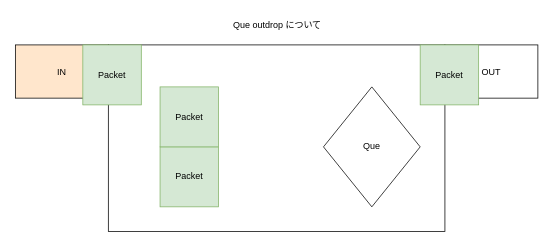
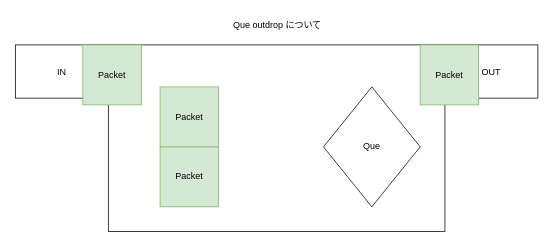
node "IN": fillcolor #ffe6cc -> #ffffff
